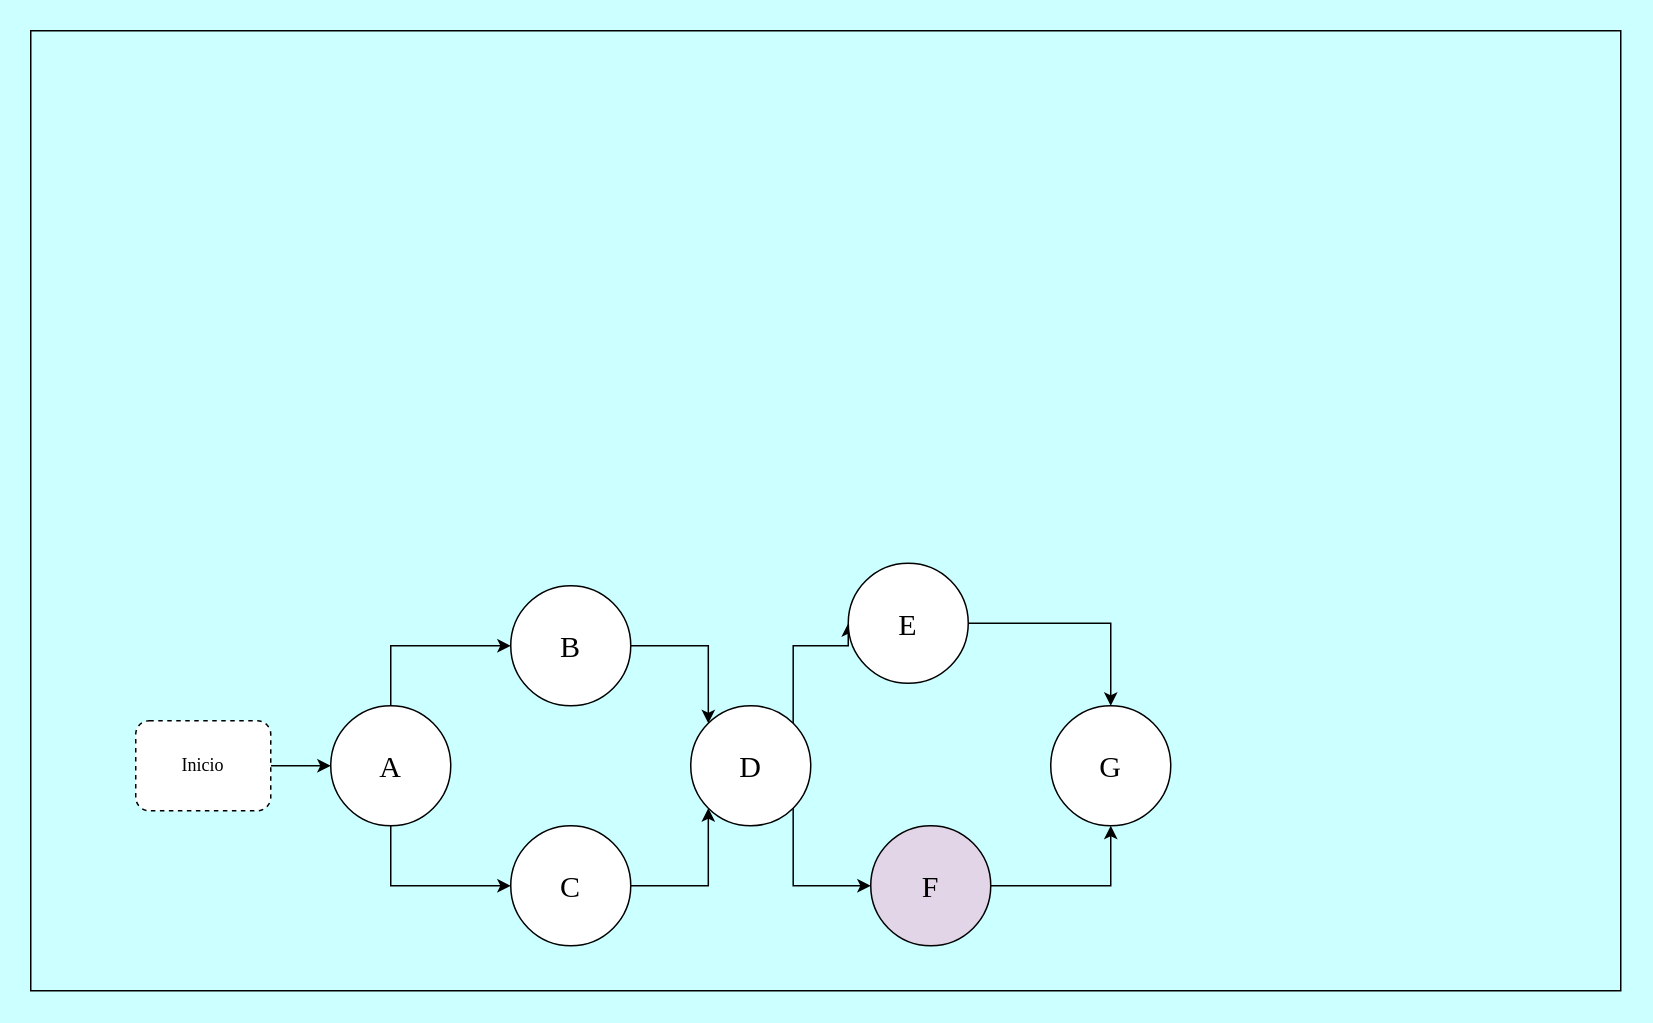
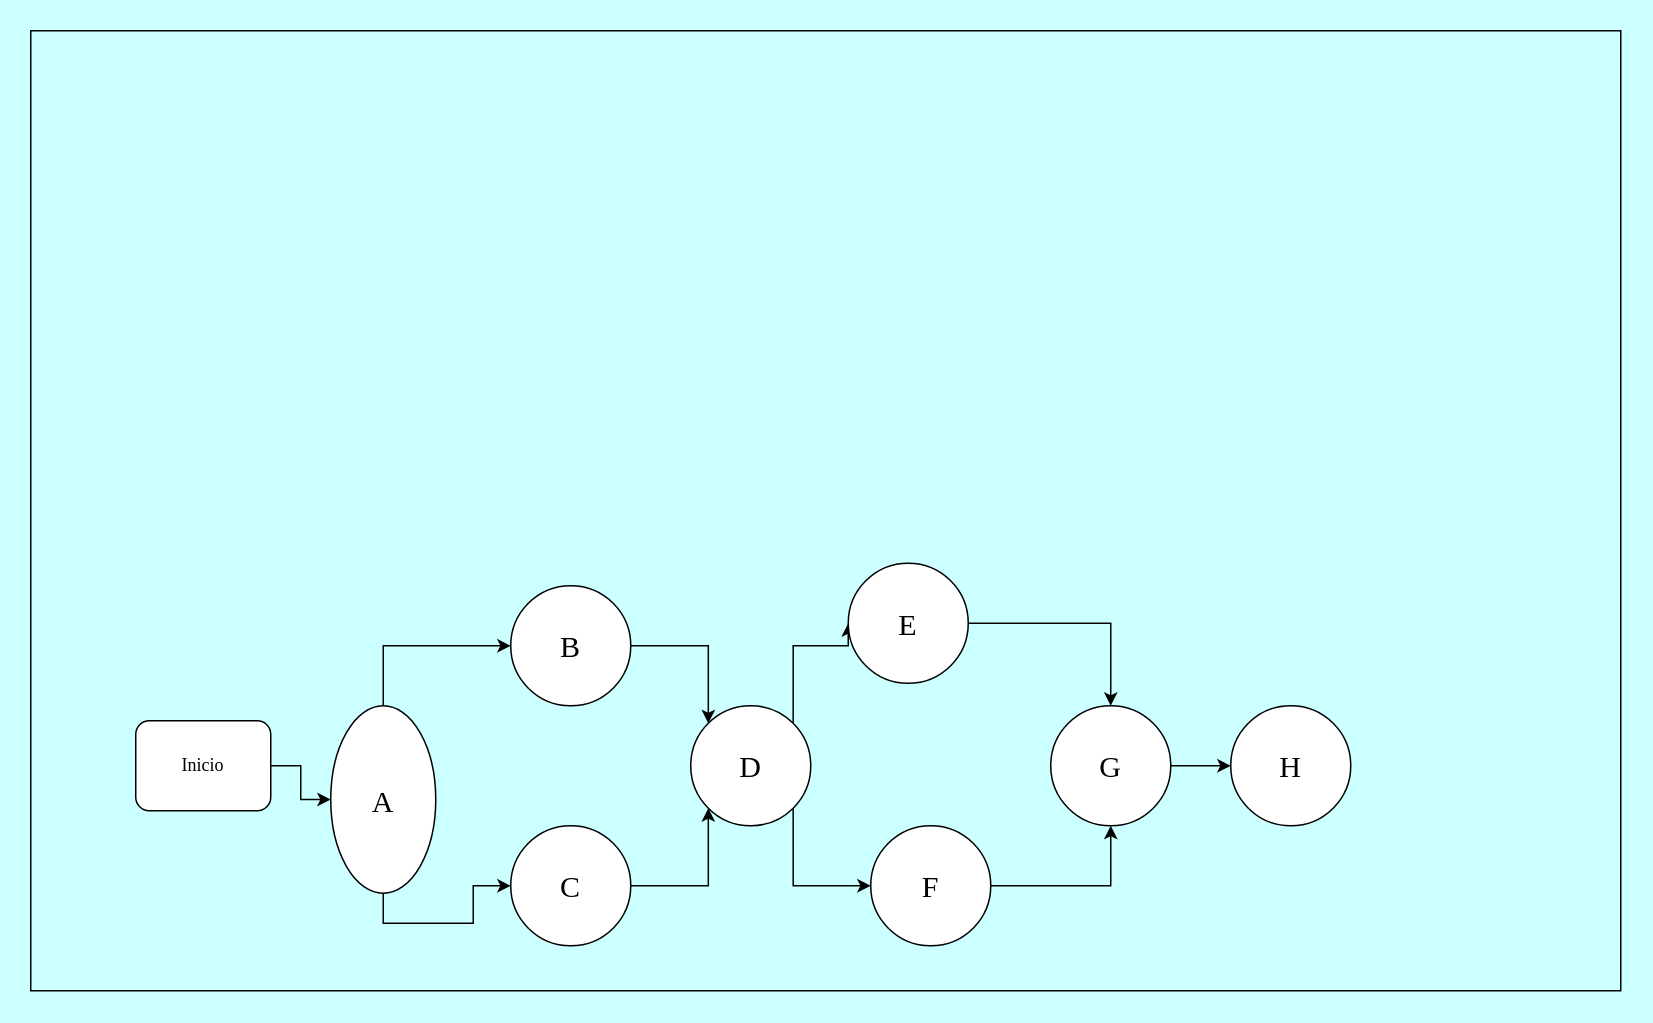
node "Inicio": style dashed -> solid
node "A": size 120x120 -> 105x188
edge "G" -> "H": added
node "H": added
node "F": fillcolor #e1d5e7 -> #ffffff
